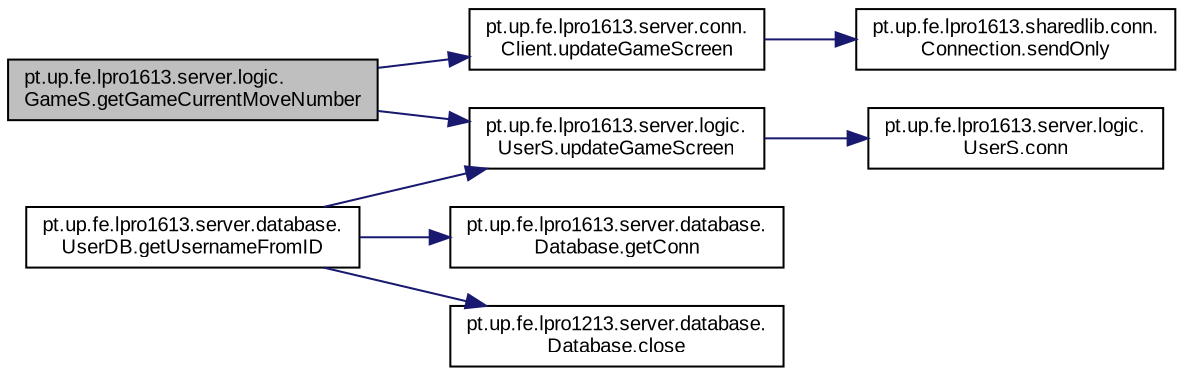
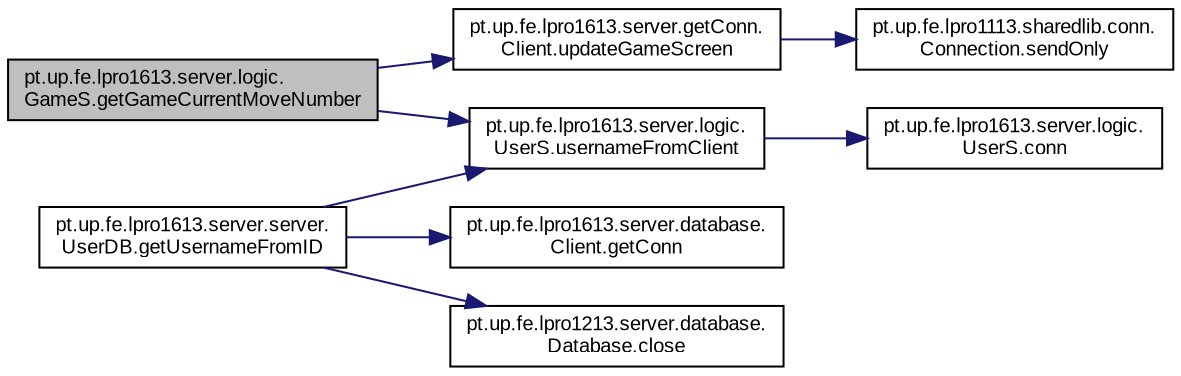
node "pt.up.fe.lpro1613.server.conn. Client.updateGameScreen": label "pt.up.fe.lpro1613.server.conn. Client.updateGameScreen" -> "pt.up.fe.lpro1613.server.getConn. Client.updateGameScreen"
node "pt.up.fe.lpro1613.sharedlib.conn. Connection.sendOnly": label "pt.up.fe.lpro1613.sharedlib.conn. Connection.sendOnly" -> "pt.up.fe.lpro1113.sharedlib.conn. Connection.sendOnly"
node "pt.up.fe.lpro1613.server.logic. UserS.updateGameScreen": label "pt.up.fe.lpro1613.server.logic. UserS.updateGameScreen" -> "pt.up.fe.lpro1613.server.logic. UserS.usernameFromClient"
node "pt.up.fe.lpro1613.server.database. UserDB.getUsernameFromID": label "pt.up.fe.lpro1613.server.database. UserDB.getUsernameFromID" -> "pt.up.fe.lpro1613.server.server. UserDB.getUsernameFromID"
node "pt.up.fe.lpro1613.server.database. Database.getConn": label "pt.up.fe.lpro1613.server.database. Database.getConn" -> "pt.up.fe.lpro1613.server.database. Client.getConn"
